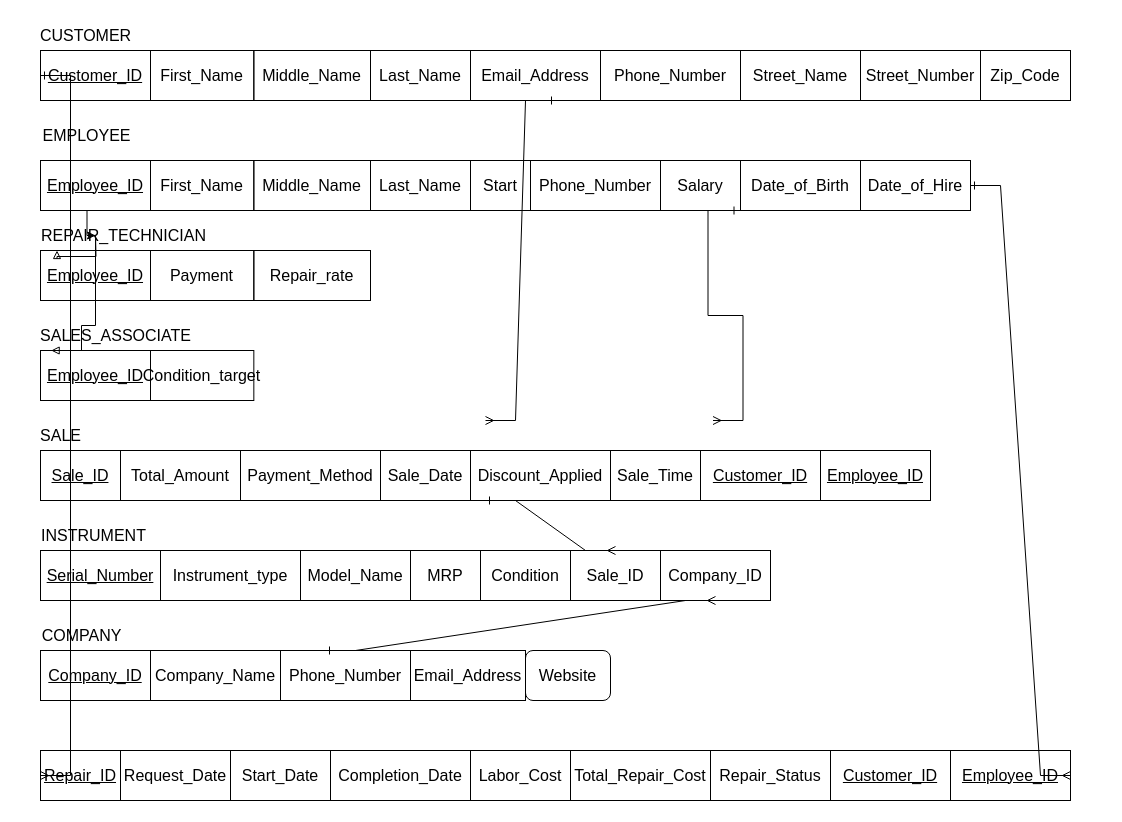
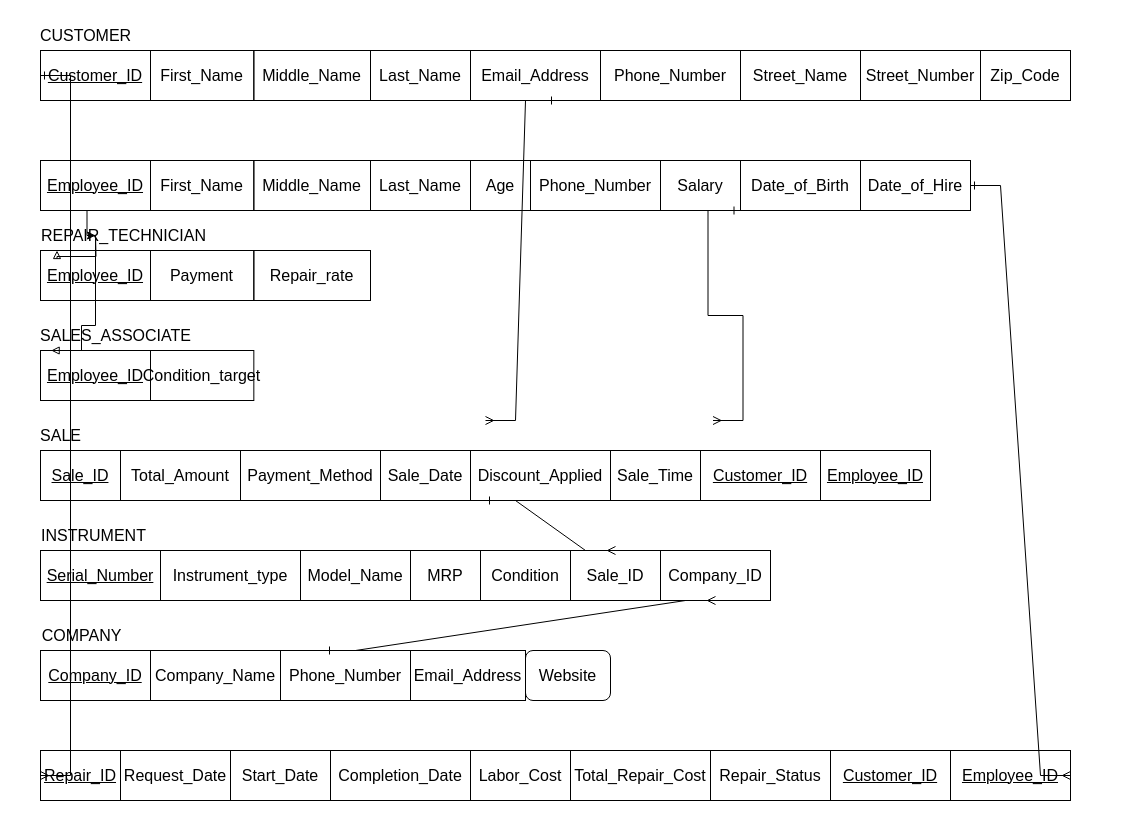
node "EMPLOYEE": removed
node "Start": label "Start" -> "Age"
